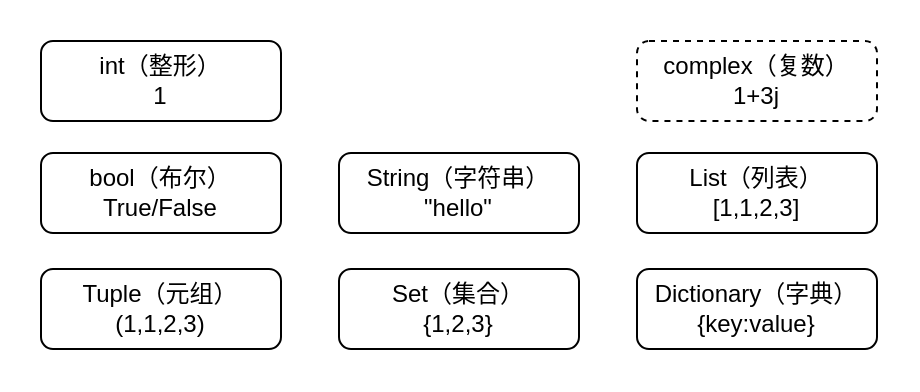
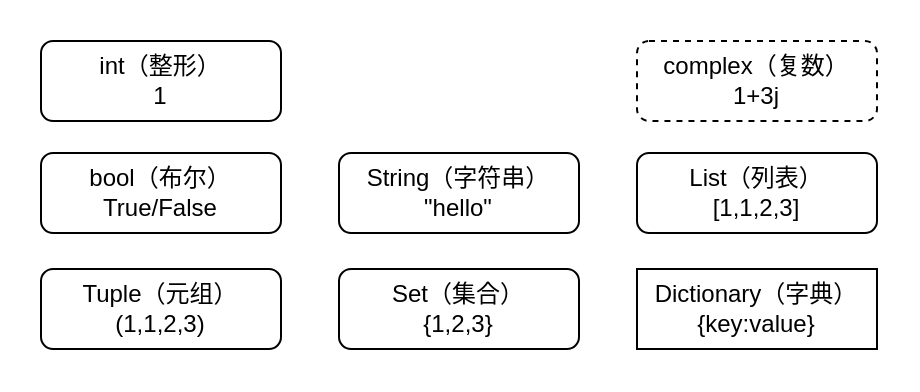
node "Dictionary（字典） {key:value}": shape rounded rectangle -> rectangle
